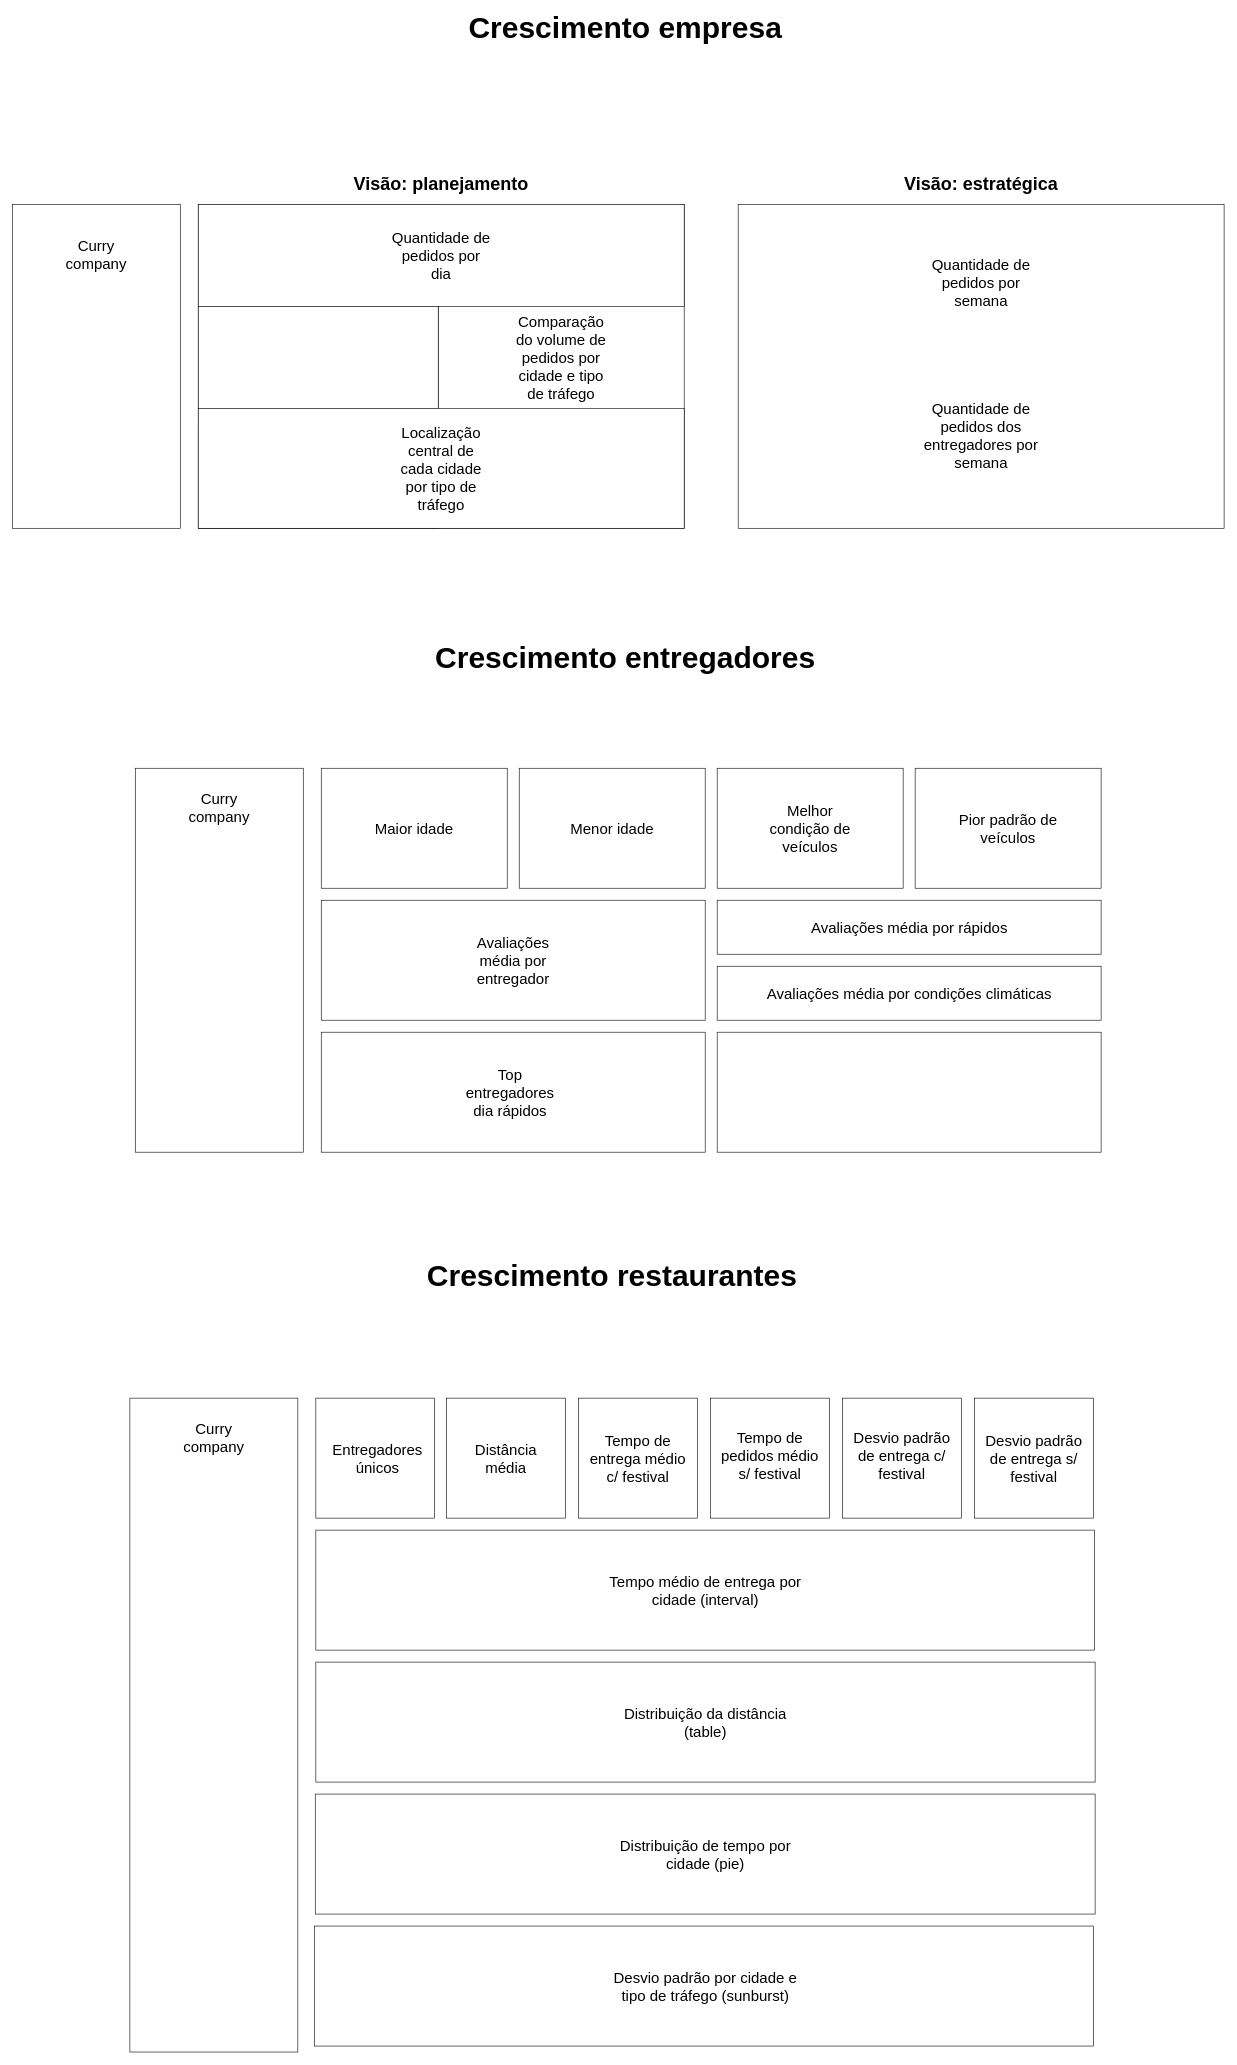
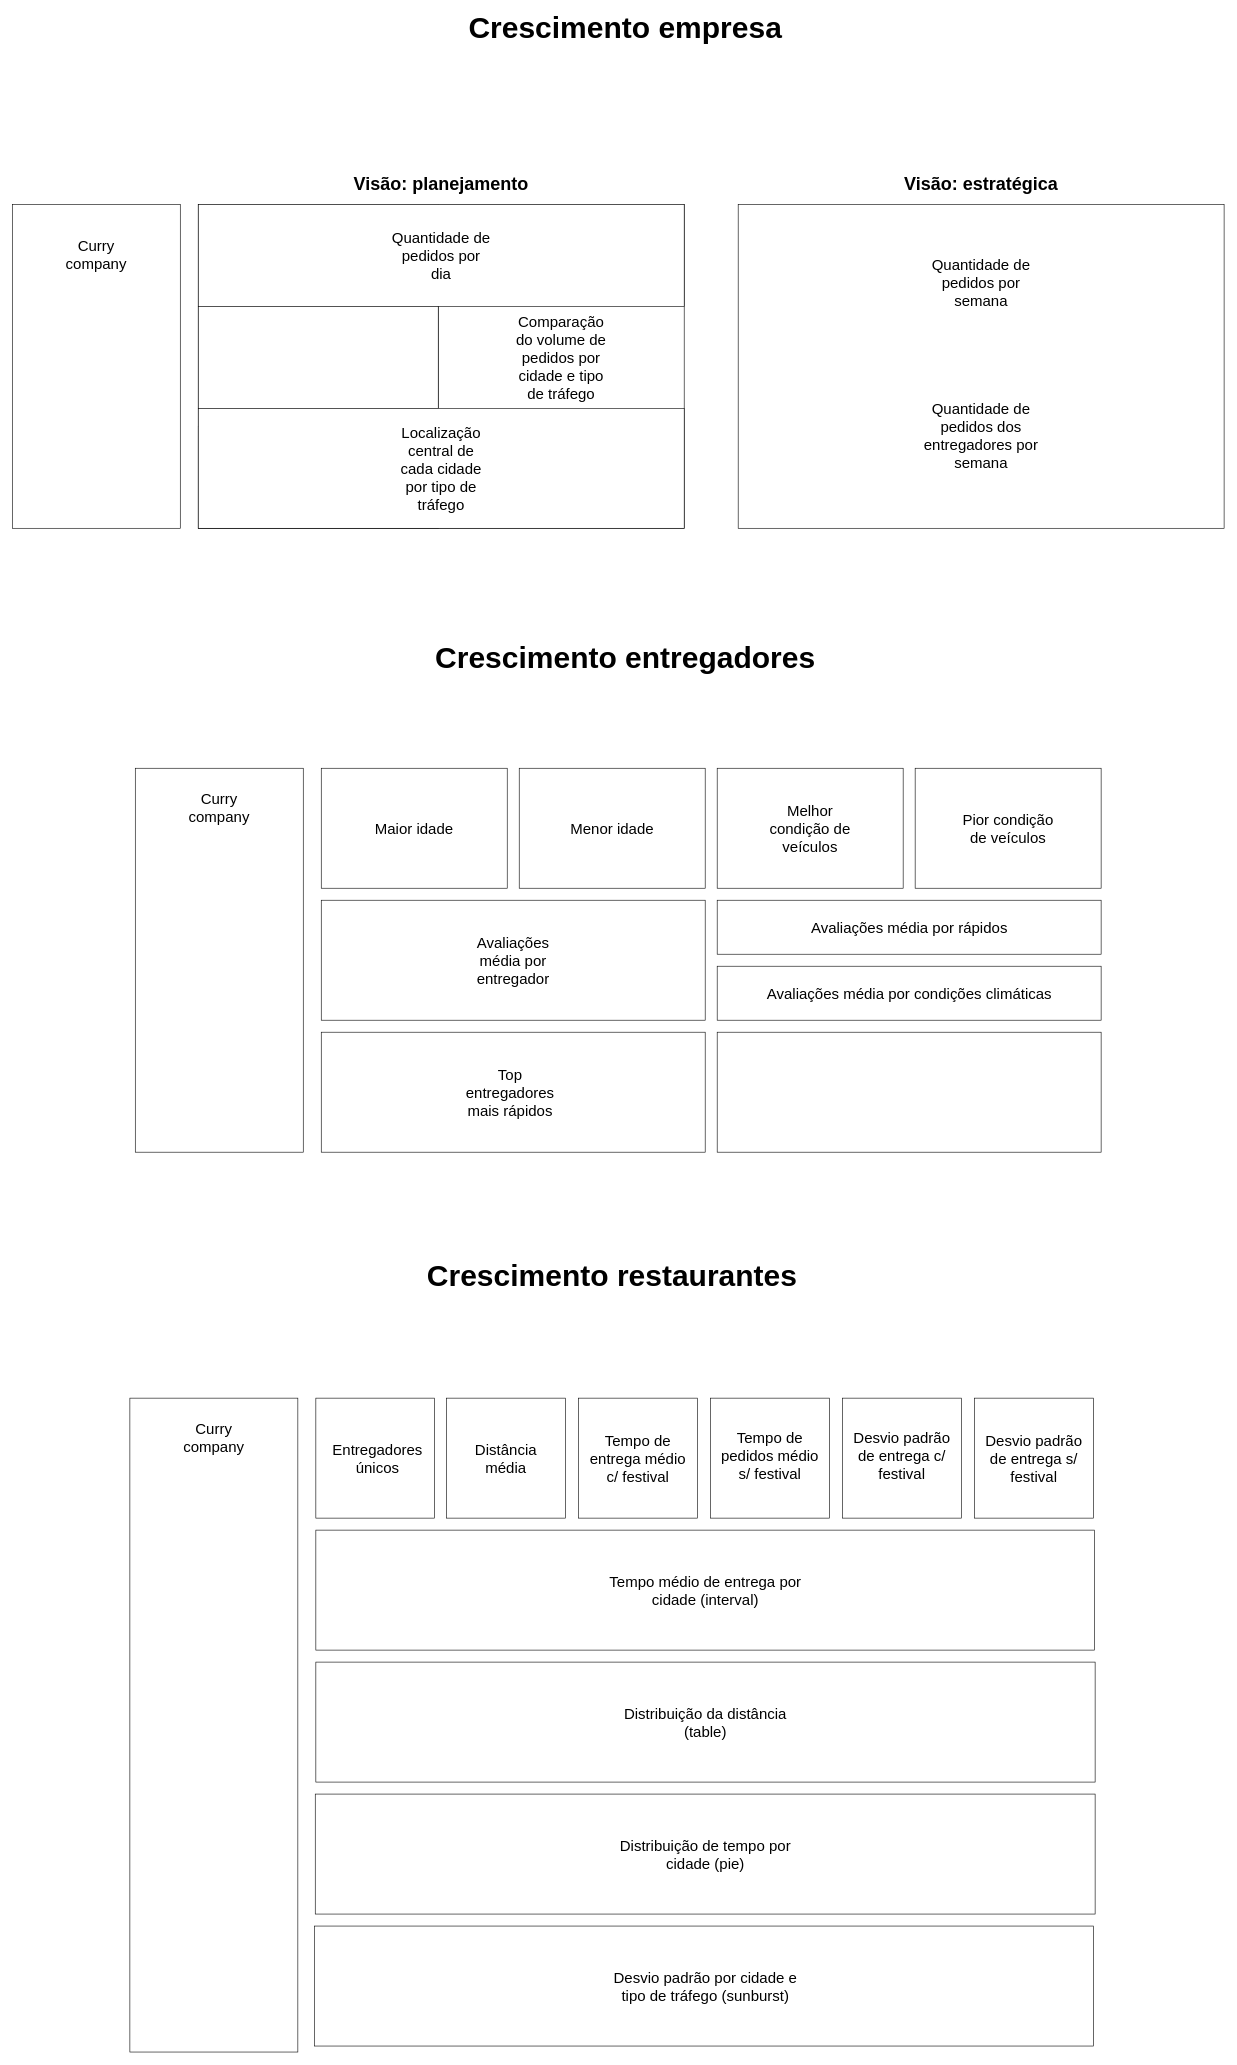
node "Pior padrão de veículos": label "Pior padrão de veículos" -> "Pior condição de veículos"
node "Top entregadores dia rápidos": label "Top entregadores dia rápidos" -> "Top entregadores mais rápidos"
